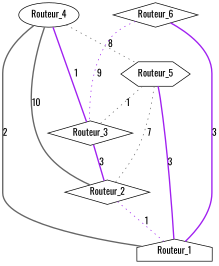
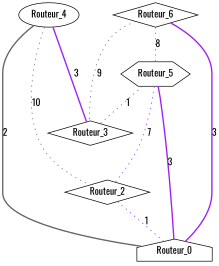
edge "Routeur_4" -- "Routeur_5": now "Routeur_6" -- "Routeur_5"
edge "Routeur_6" -- "Routeur_3": color purple -> gray40
edge "Routeur_4" -- "Routeur_3": label "1" -> "3"
edge "Routeur_4" -- "Routeur_2": style bold -> dotted
edge "Routeur_5" -- "Routeur_2": color gray40 -> purple
edge "Routeur_3" -- "Routeur_2": removed, label "3"
node "Routeur_1": label "Routeur_1" -> "Routeur_0"
